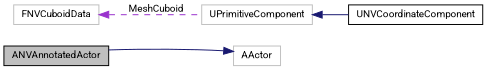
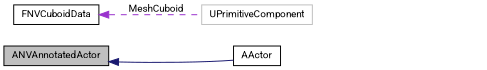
node "FNVCuboidData": color grey75 -> black
node "UNVCoordinateComponent": removed
edge "ANVAnnotatedActor" -> "AActor": reversed
node "AActor": color grey75 -> black
